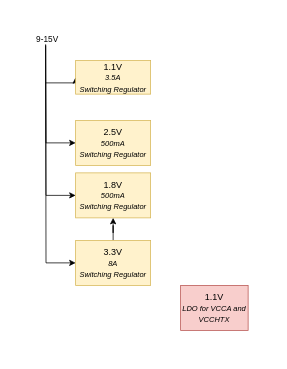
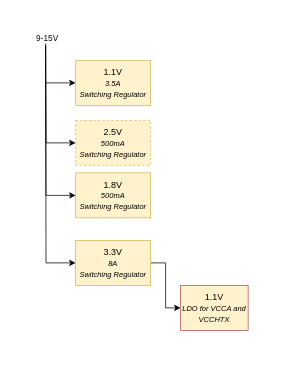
node "1.1V 3.5A Switching Regulator": size 75x34 -> 75x45
node "2.5V 500mA Switching Regulator": style solid -> dashed
edge "3.3V 8A Switching Regulator" -> "1.8V 500mA Switching Regulator": now "3.3V 8A Switching Regulator" -> "1.1V LDO for VCCA and VCCHTX"
node "1.1V LDO for VCCA and VCCHTX": fillcolor #f8cecc -> #fff2cc
